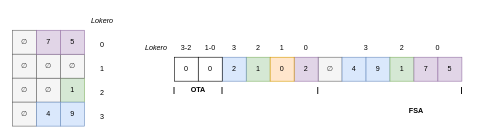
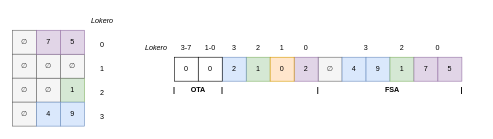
node "3-2": label "3-2" -> "3-7"
node "FSA": moved (417, 111) -> (393, 90)
